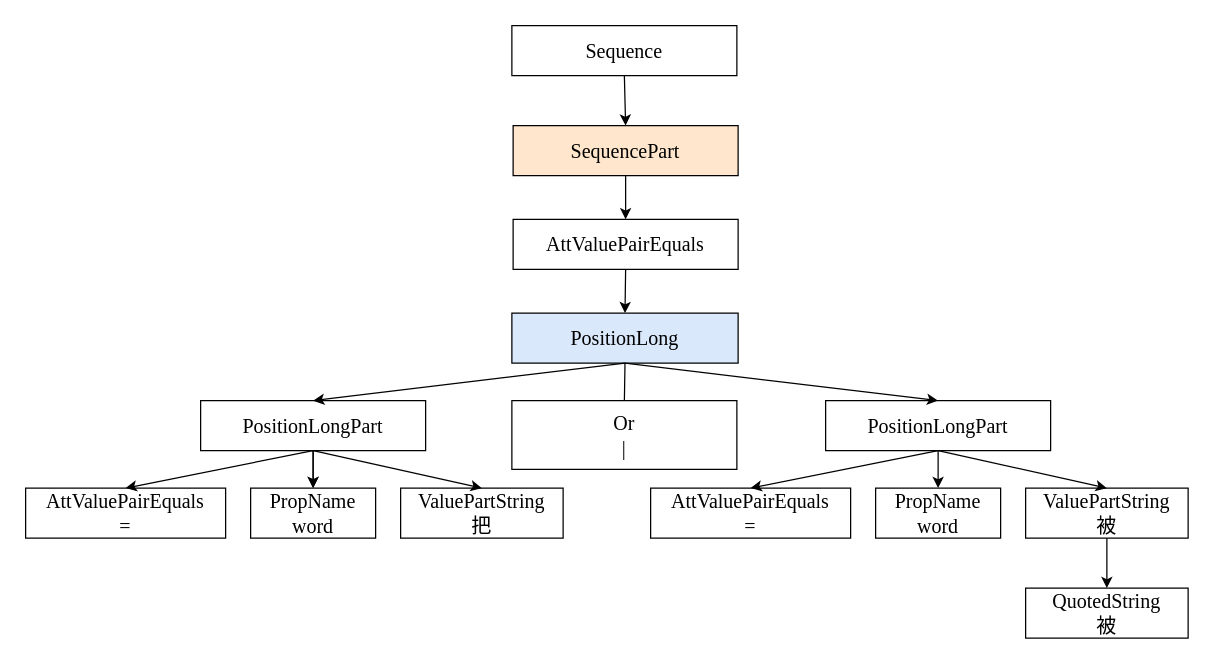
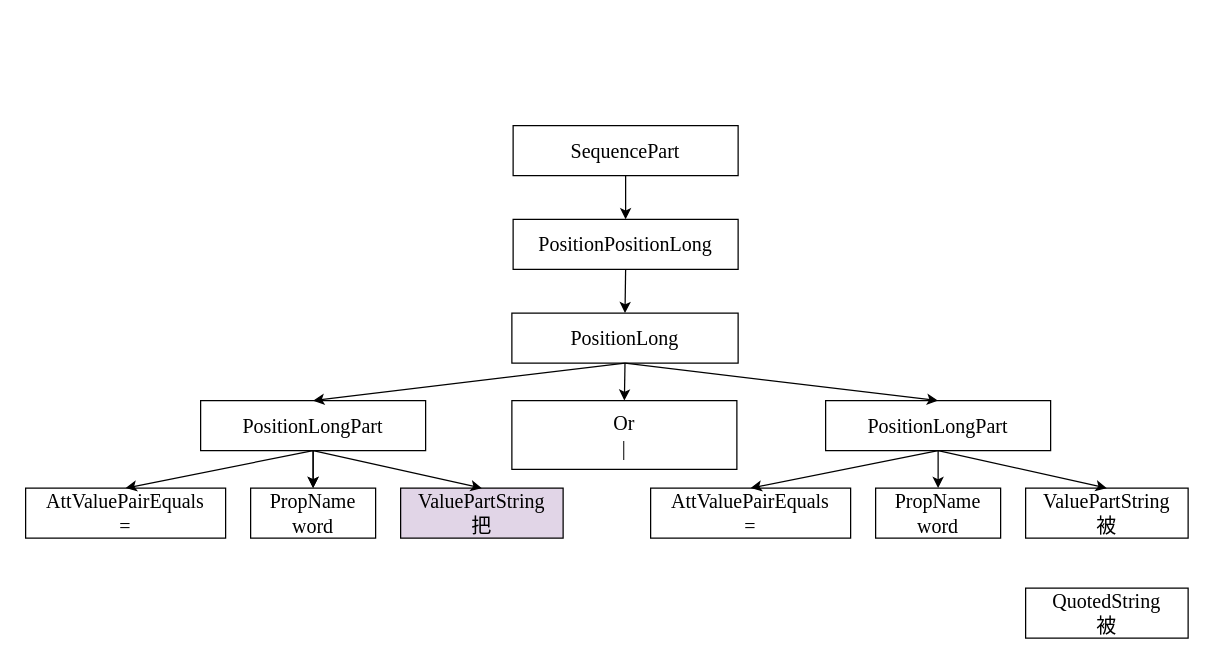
node "Sequence": removed
edge "Sequence" -> "SequencePart": removed
node "SequencePart": fillcolor #ffe6cc -> #ffffff
node "AttValuePairEquals": label "AttValuePairEquals" -> "PositionPositionLong"
node "PositionLong": fillcolor #dae8fc -> #ffffff
edge "PositionLong" -- "Or|": arrowhead none -> classic
node "ValuePartString把": fillcolor #ffffff -> #e1d5e7
edge "ValuePartString被" -> "QuotedString被": removed
